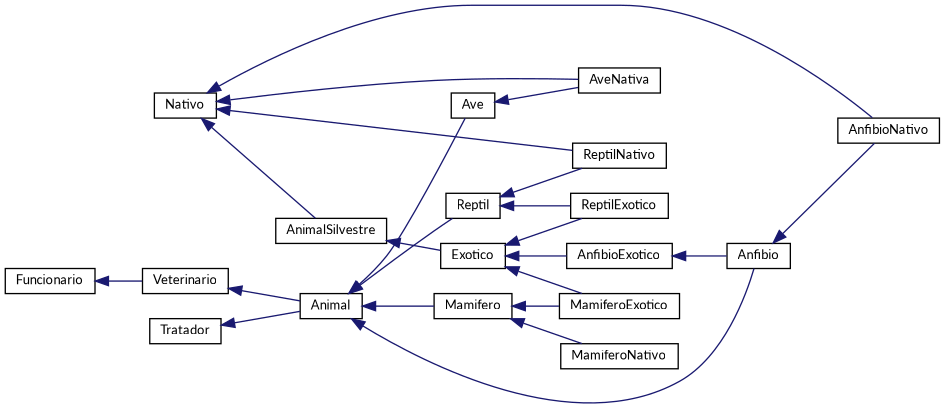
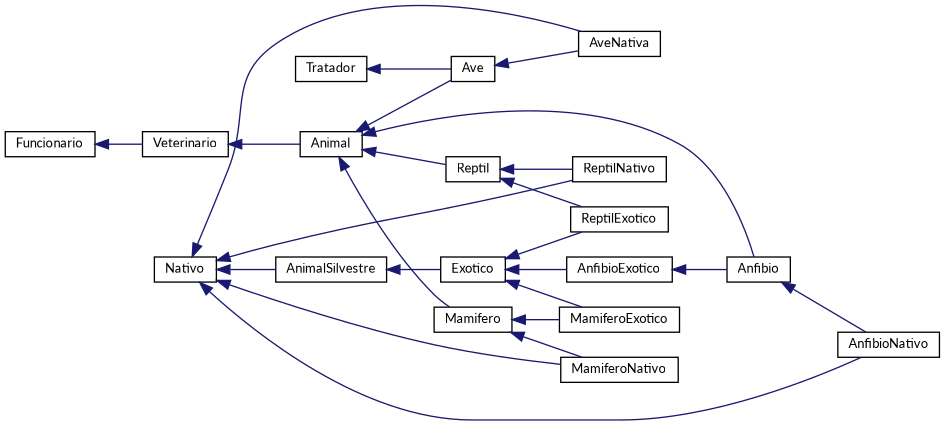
edge "Animal" -> "Tratador": now "Ave" -> "Tratador"
edge "MamiferoNativo" -> "Nativo": added
